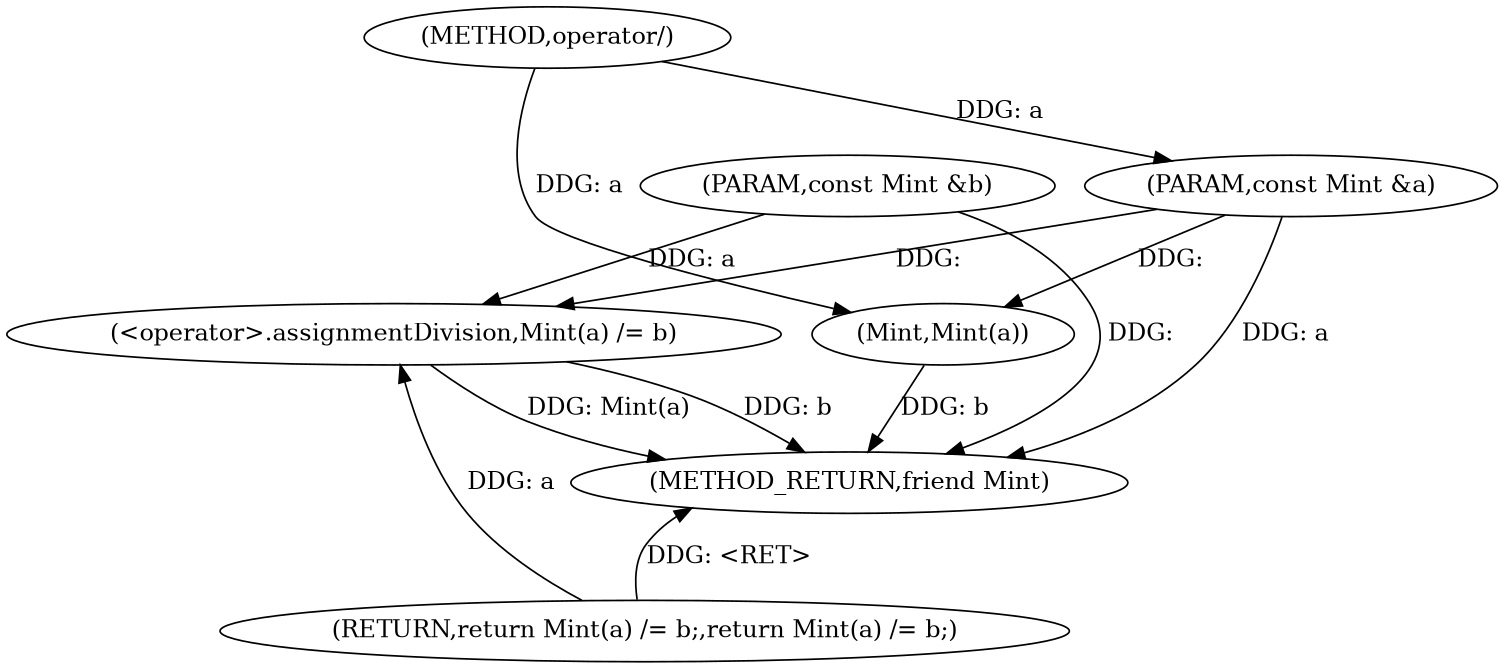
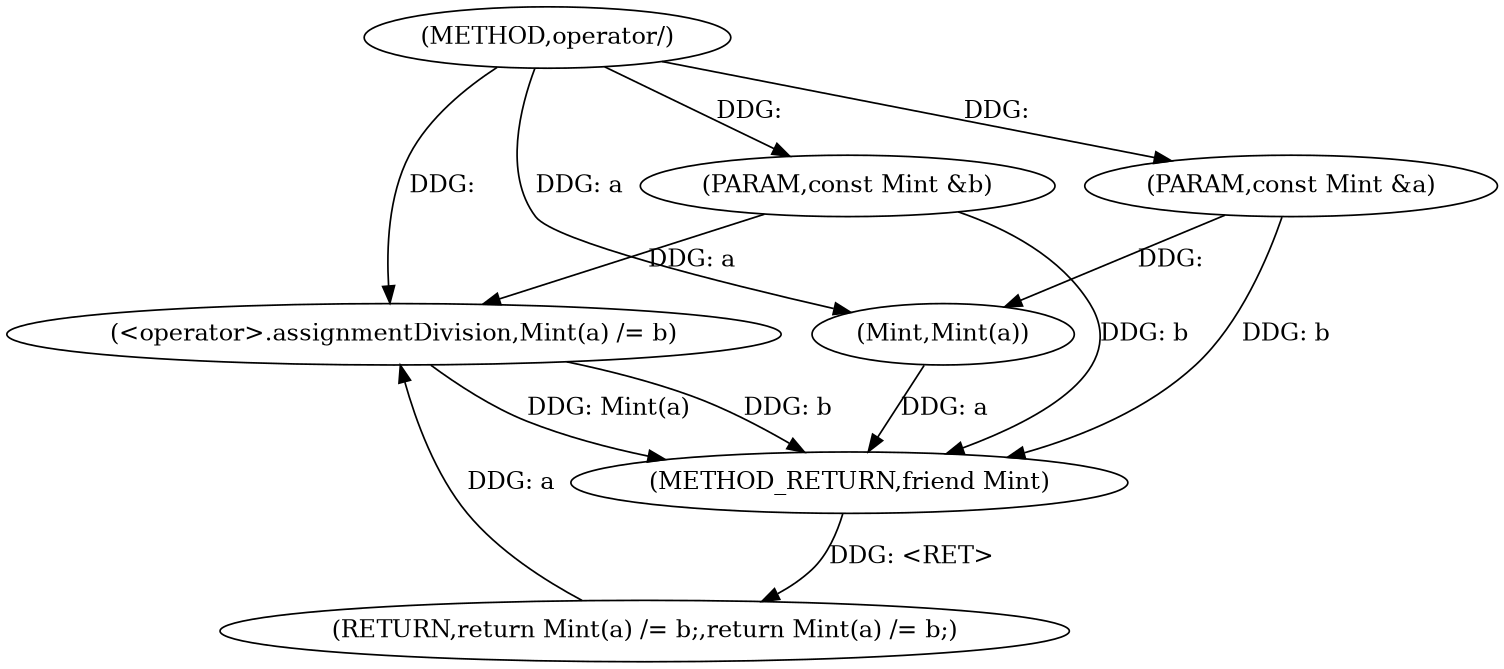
edge "(METHOD,operator/)" -> "(PARAM,const Mint &b)": added, label "DDG:"
edge "(METHOD,operator/)" -> "(PARAM,const Mint &a)": label "DDG: a" -> "DDG: "
edge "(PARAM,const Mint &a)" -> "(<operator>.assignmentDivision,Mint(a) /= b)": now "(METHOD,operator/)" -> "(<operator>.assignmentDivision,Mint(a) /= b)"
edge "(PARAM,const Mint &b)" -> "(METHOD_RETURN,friend Mint)": label "DDG: " -> "DDG: b"
edge "(PARAM,const Mint &a)" -> "(METHOD_RETURN,friend Mint)": label "DDG: a" -> "DDG: b"
edge "(Mint,Mint(a))" -> "(METHOD_RETURN,friend Mint)": label "DDG: b" -> "DDG: a"
edge "(RETURN,return Mint(a) /= b;,return Mint(a) /= b;)" -> "(METHOD_RETURN,friend Mint)": reversed
